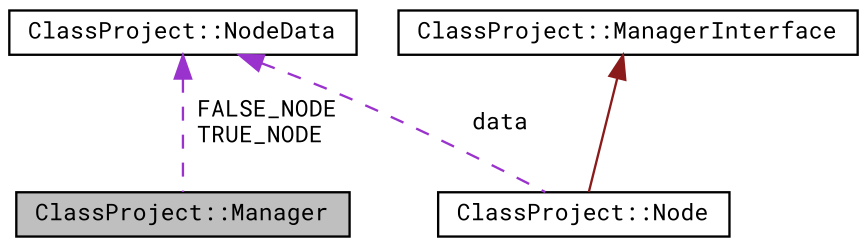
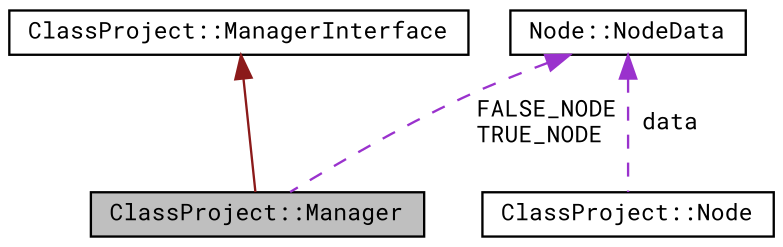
node "ClassProject::NodeData": label "ClassProject::NodeData" -> "Node::NodeData"
edge "ClassProject::Node" -> "ClassProject::ManagerInterface": now "ClassProject::Manager" -> "ClassProject::ManagerInterface"
